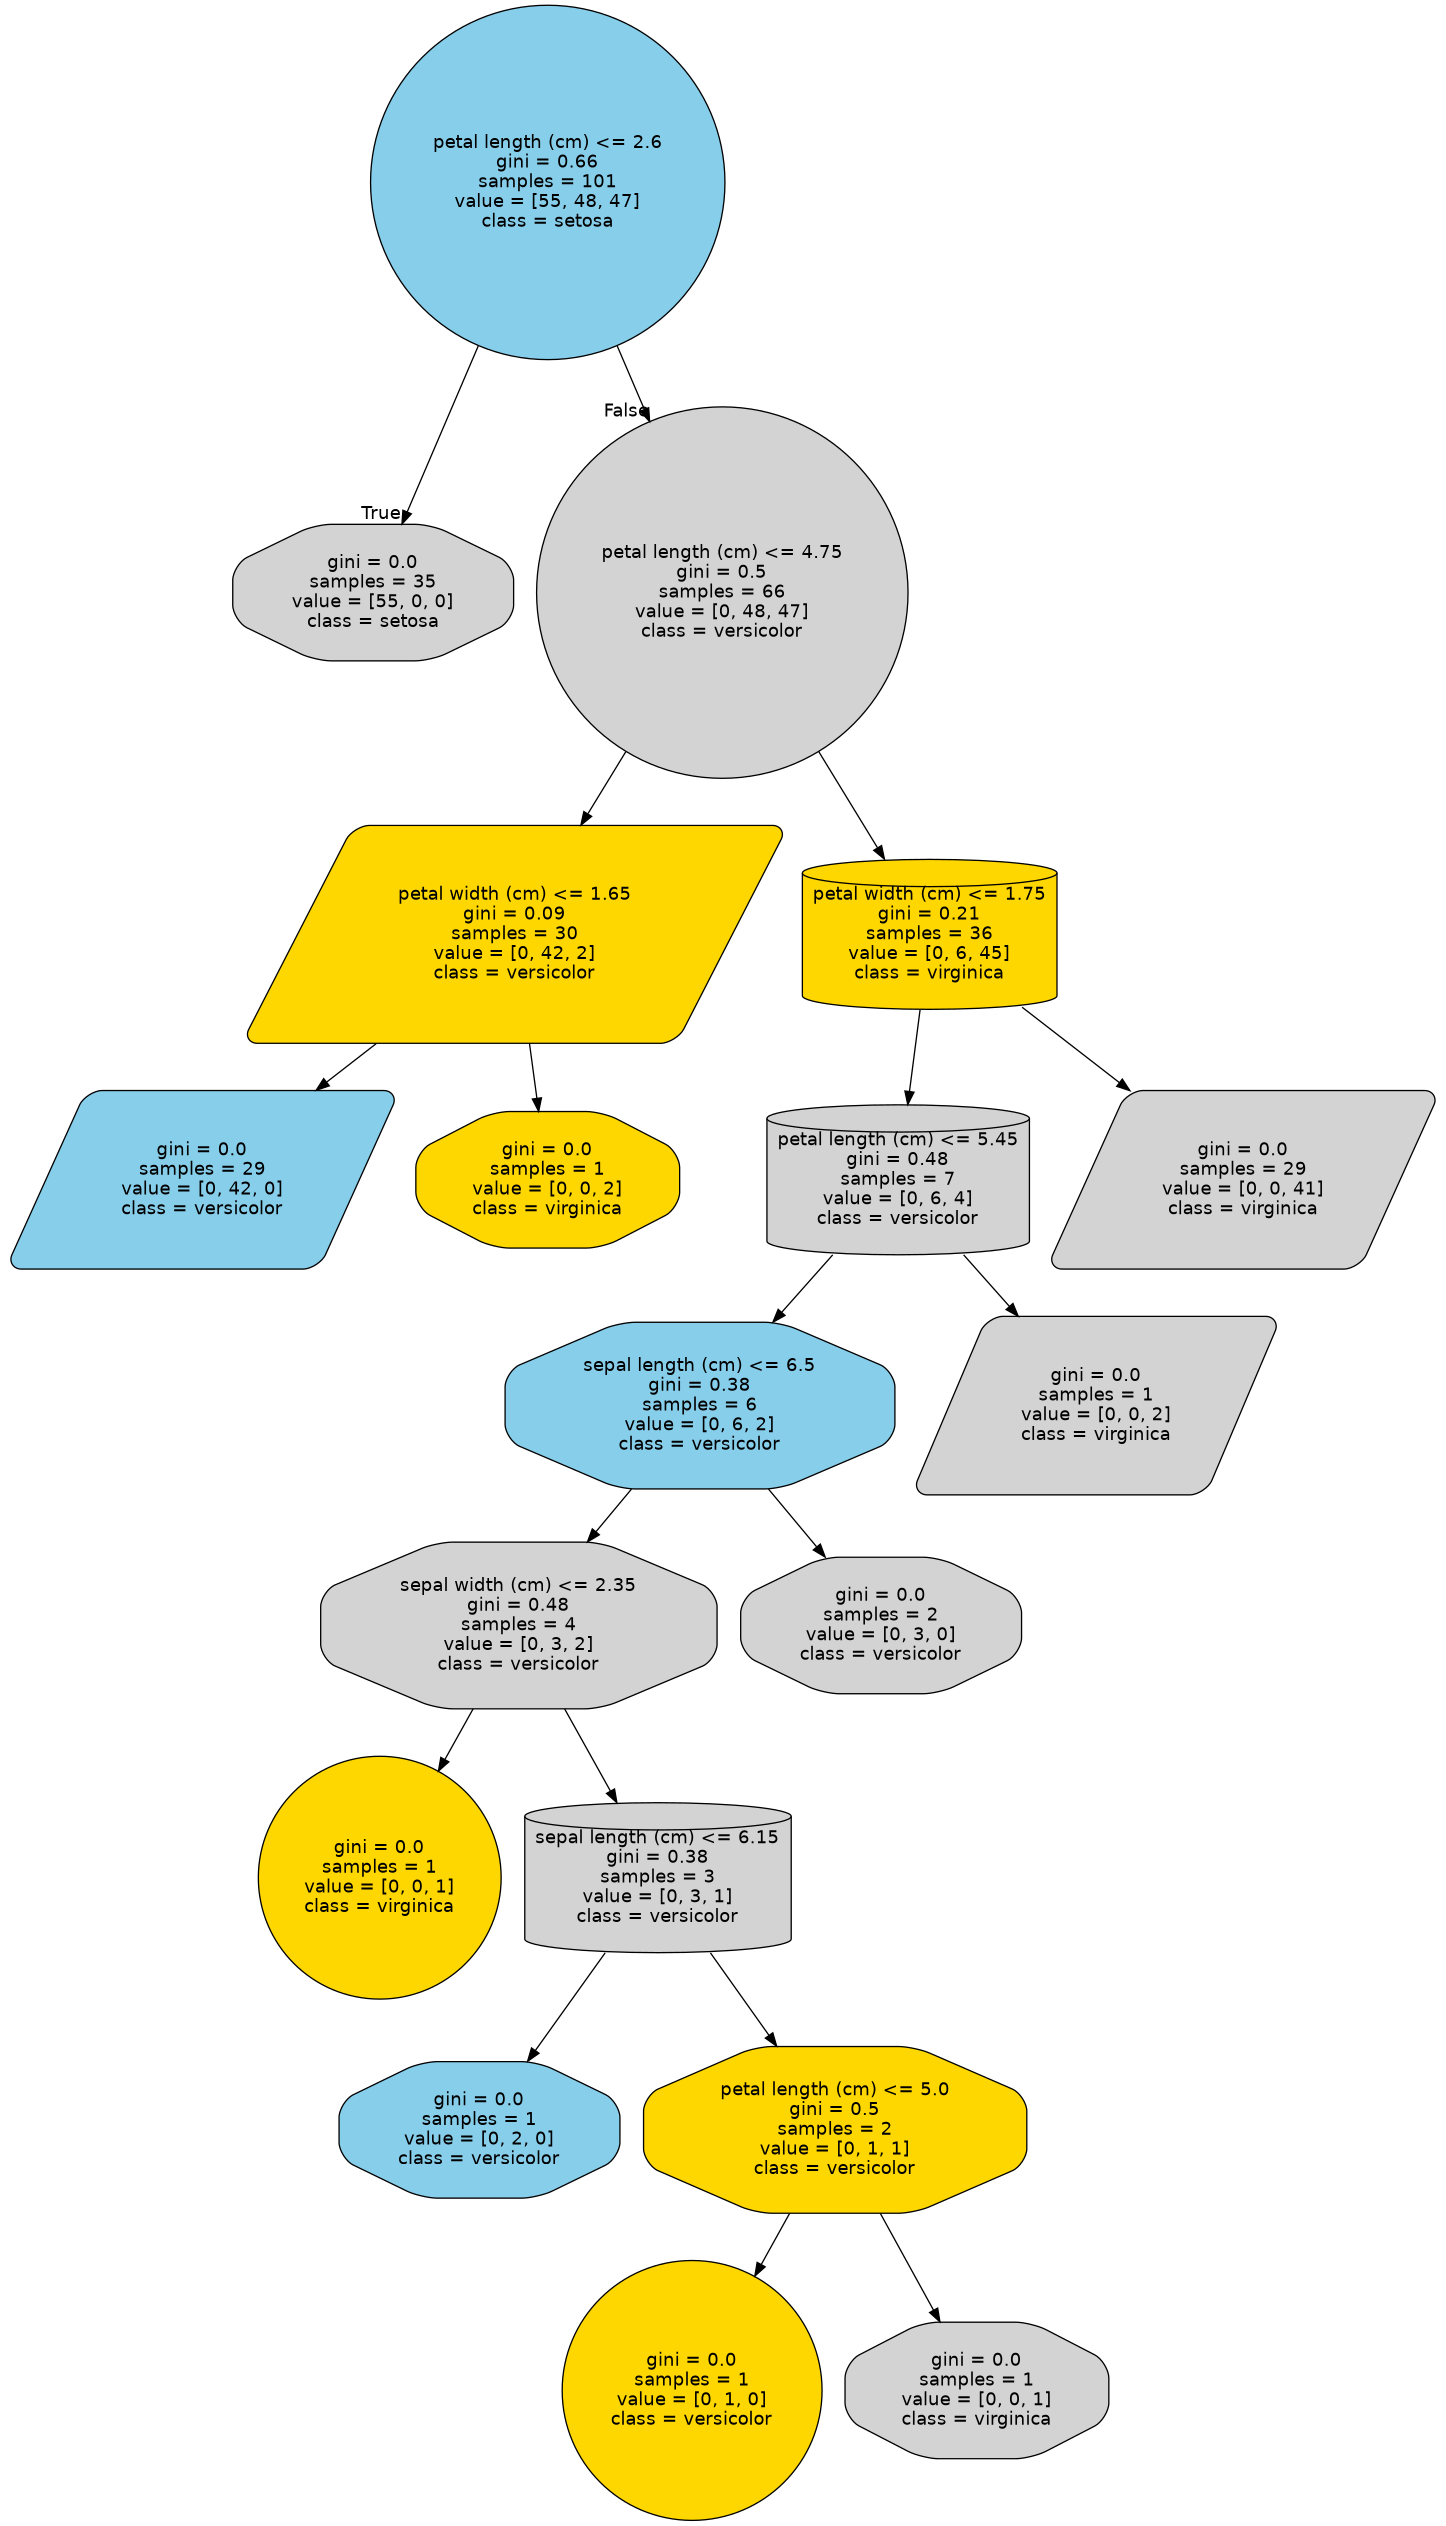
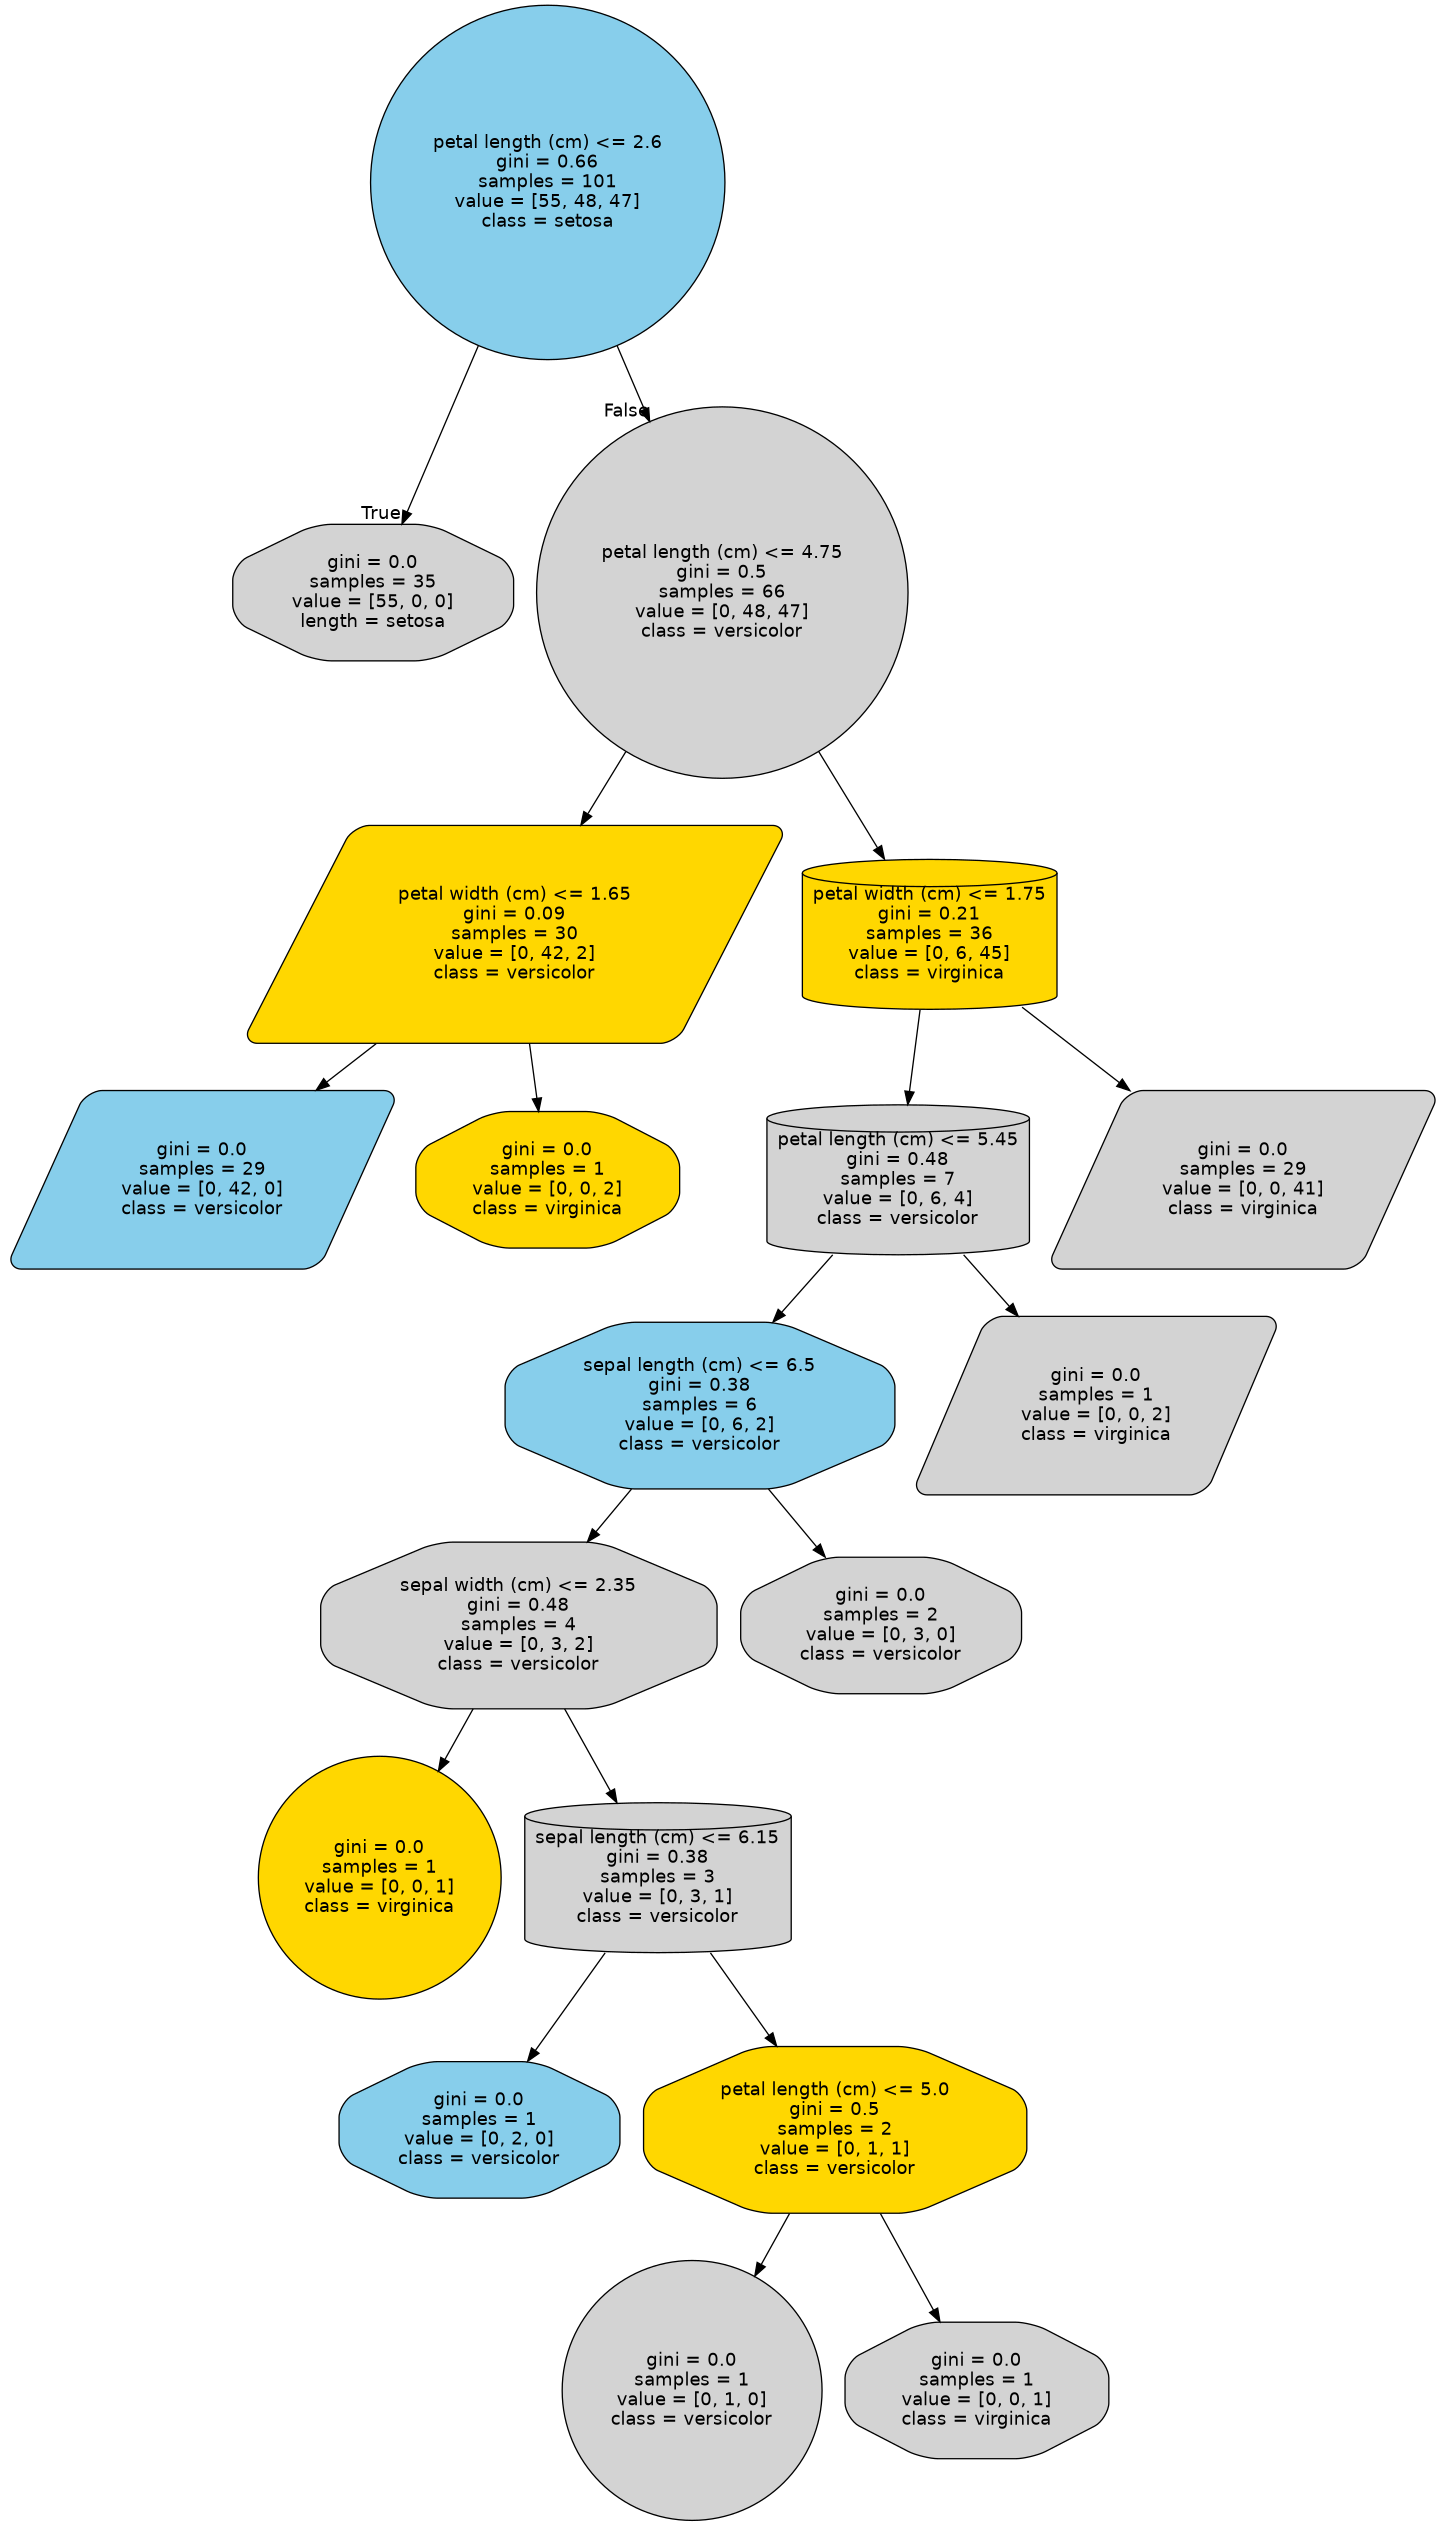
node "gini = 0.0 samples = 35 value = [55, 0, 0] class = setosa": label "gini = 0.0 samples = 35 value = [55, 0, 0] class = setosa" -> "gini = 0.0 samples = 35 value = [55, 0, 0] length = setosa"
node "gini = 0.0 samples = 1 value = [0, 1, 0] class = versicolor": fillcolor gold -> lightgrey
